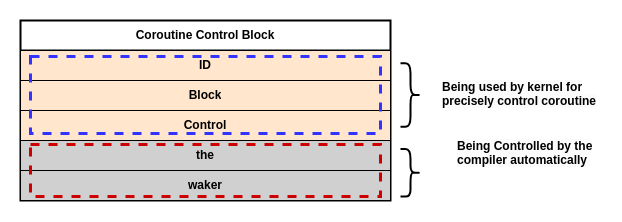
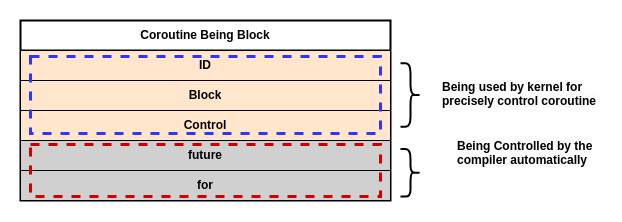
node "Coroutine Control Block": label "Coroutine Control Block" -> "Coroutine Being Block"
node "the": label "the" -> "future"
node "waker": label "waker" -> "for"
